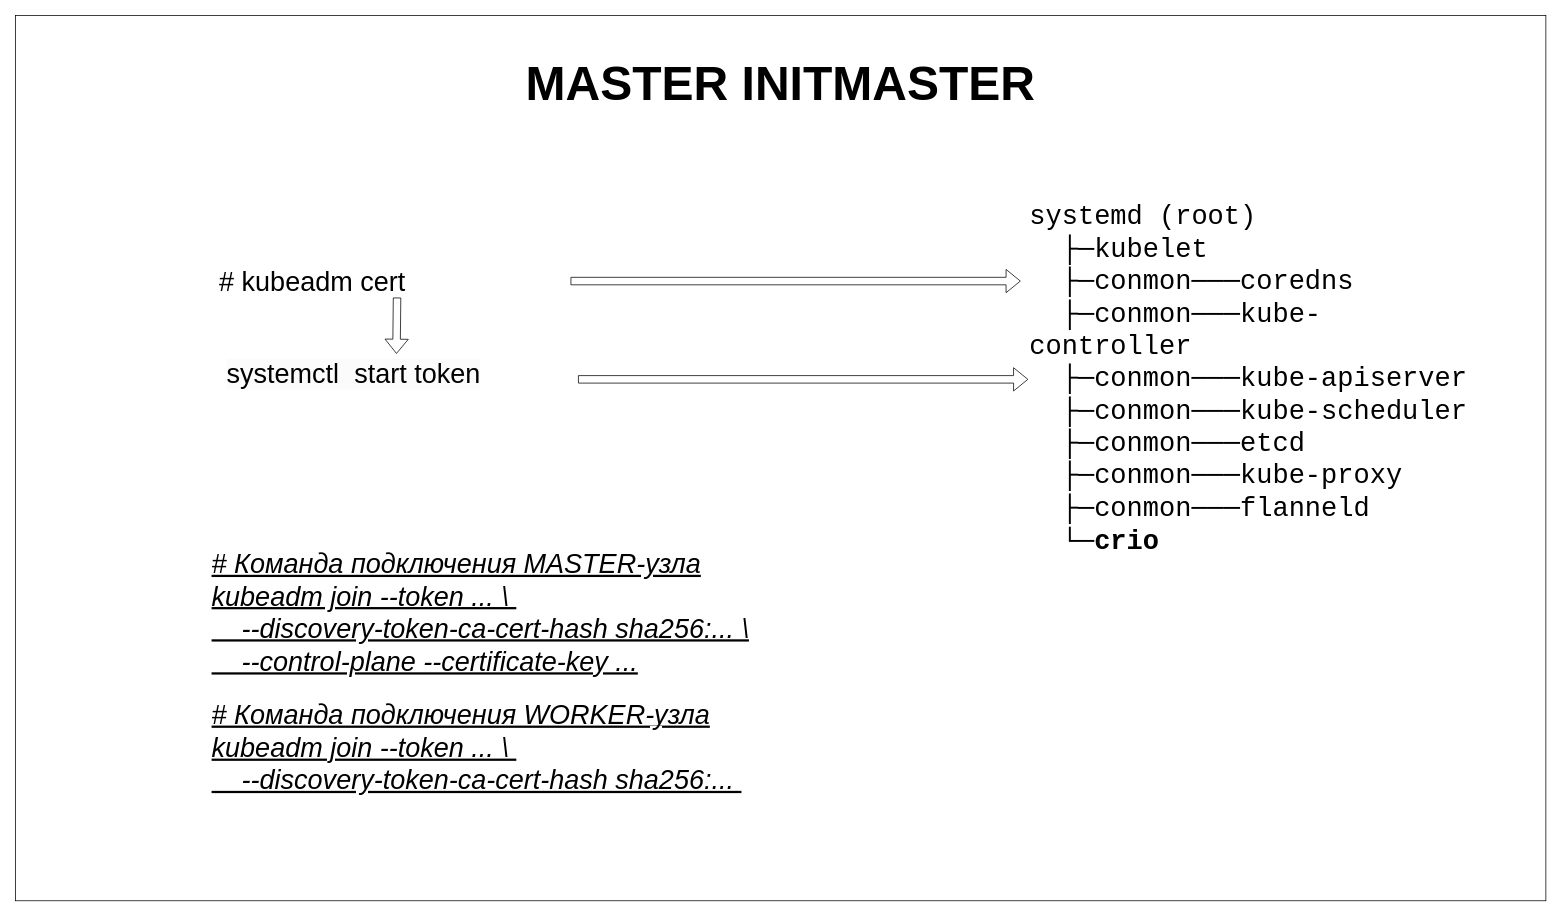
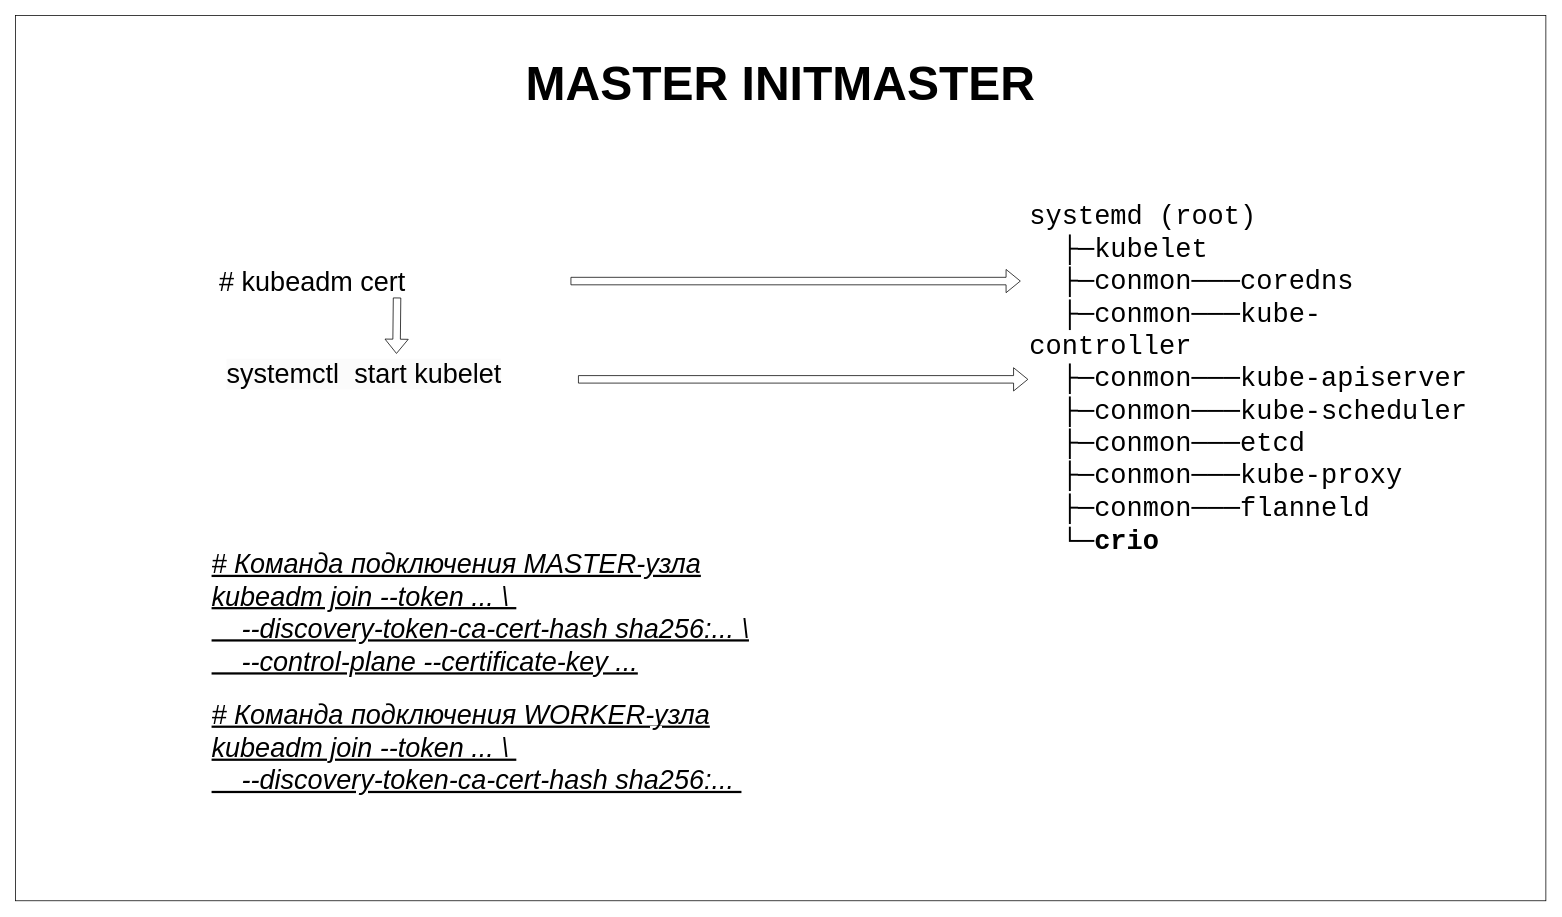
node "systemctl start token": label "systemctl start token" -> "systemctl start kubelet"
